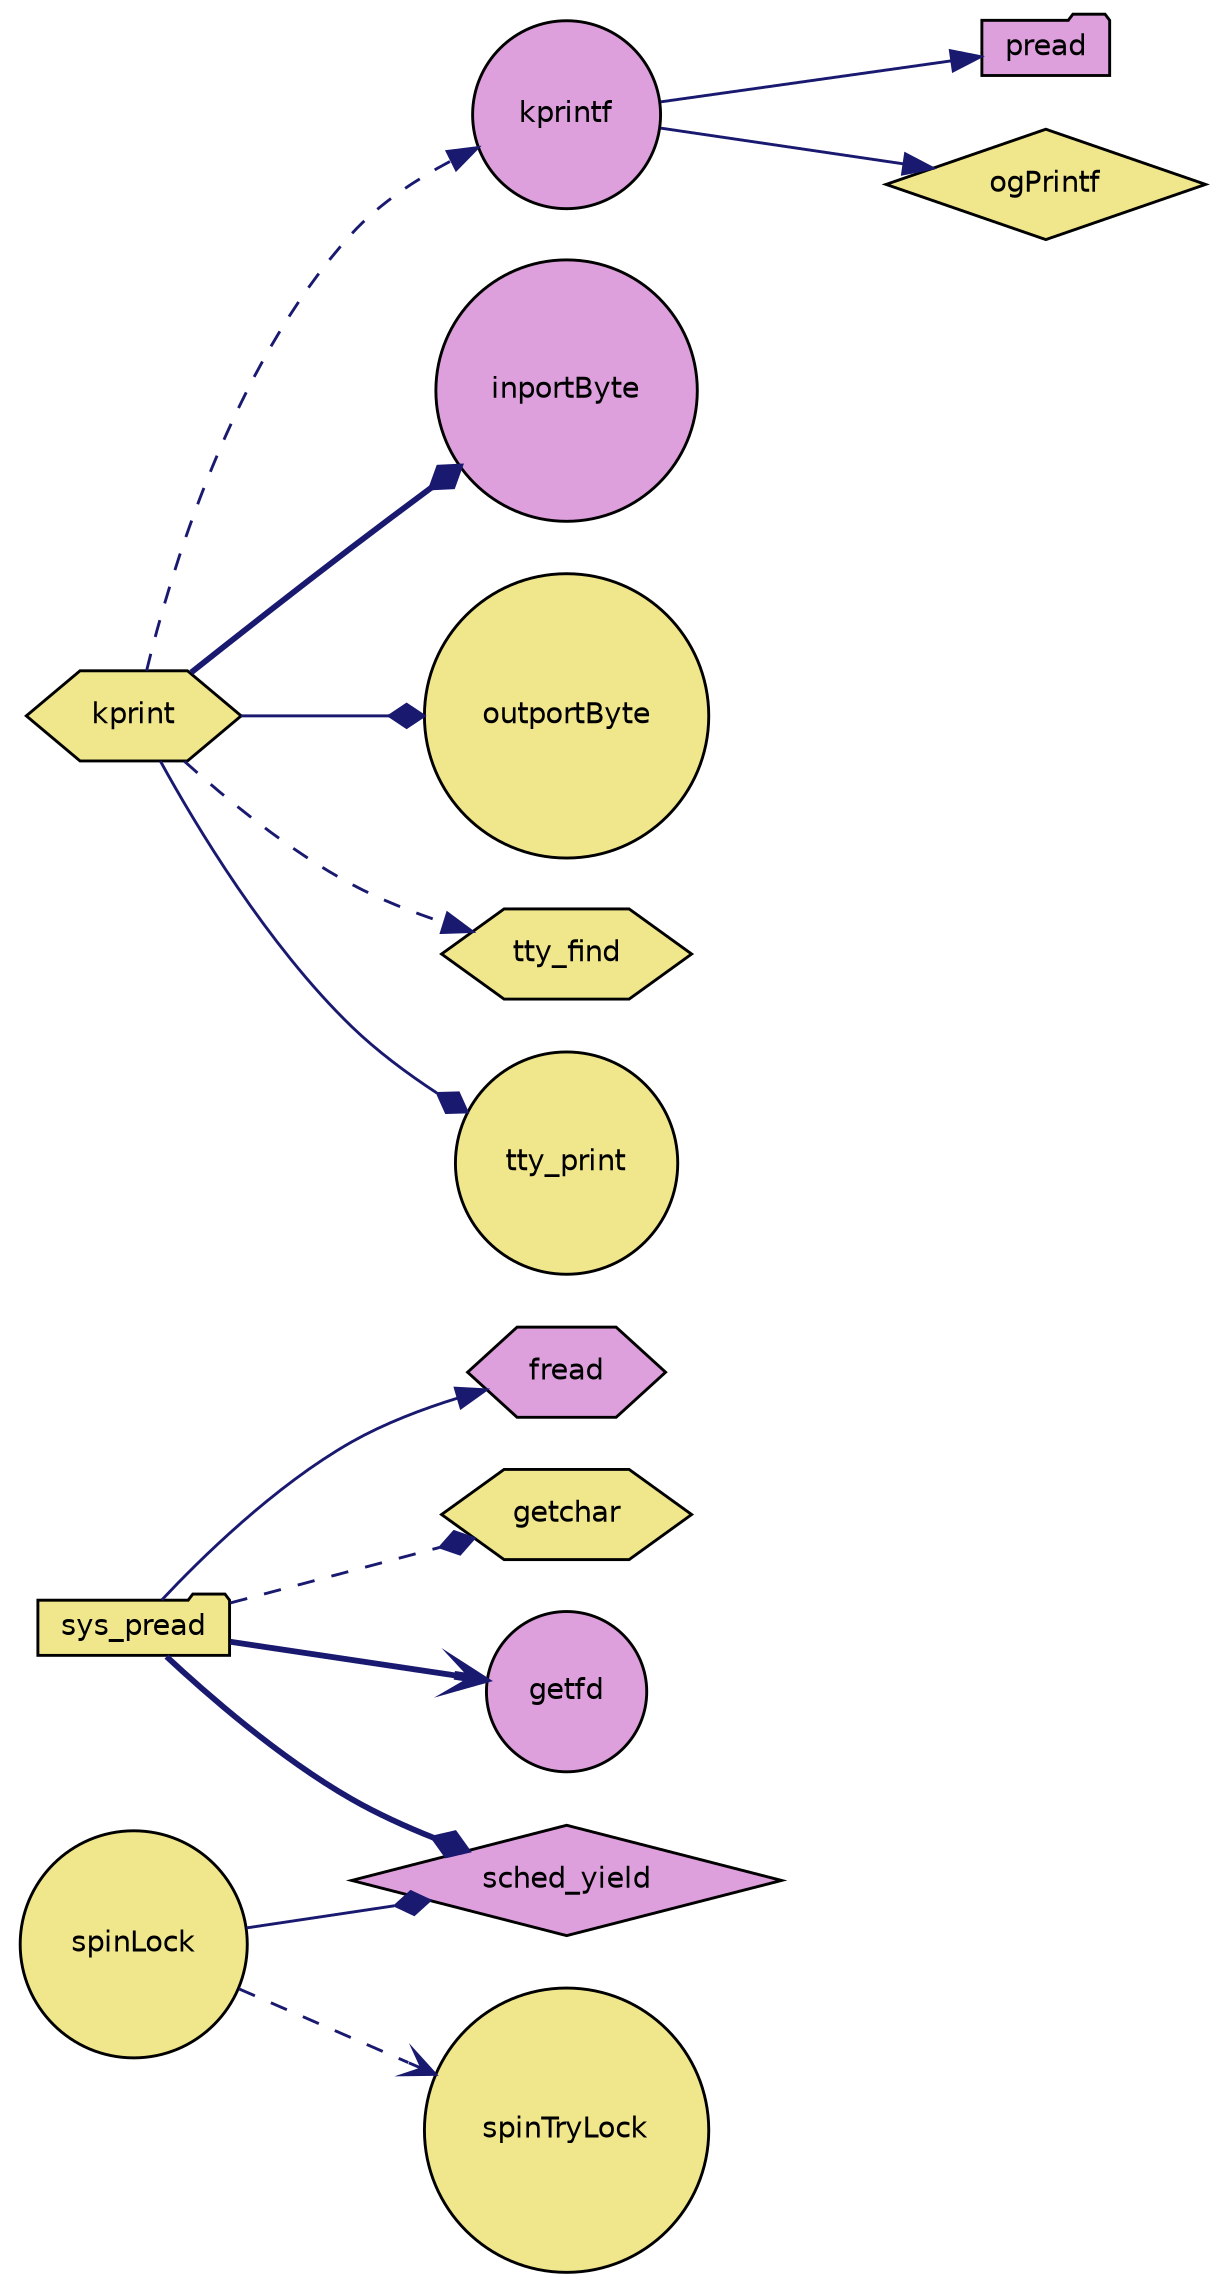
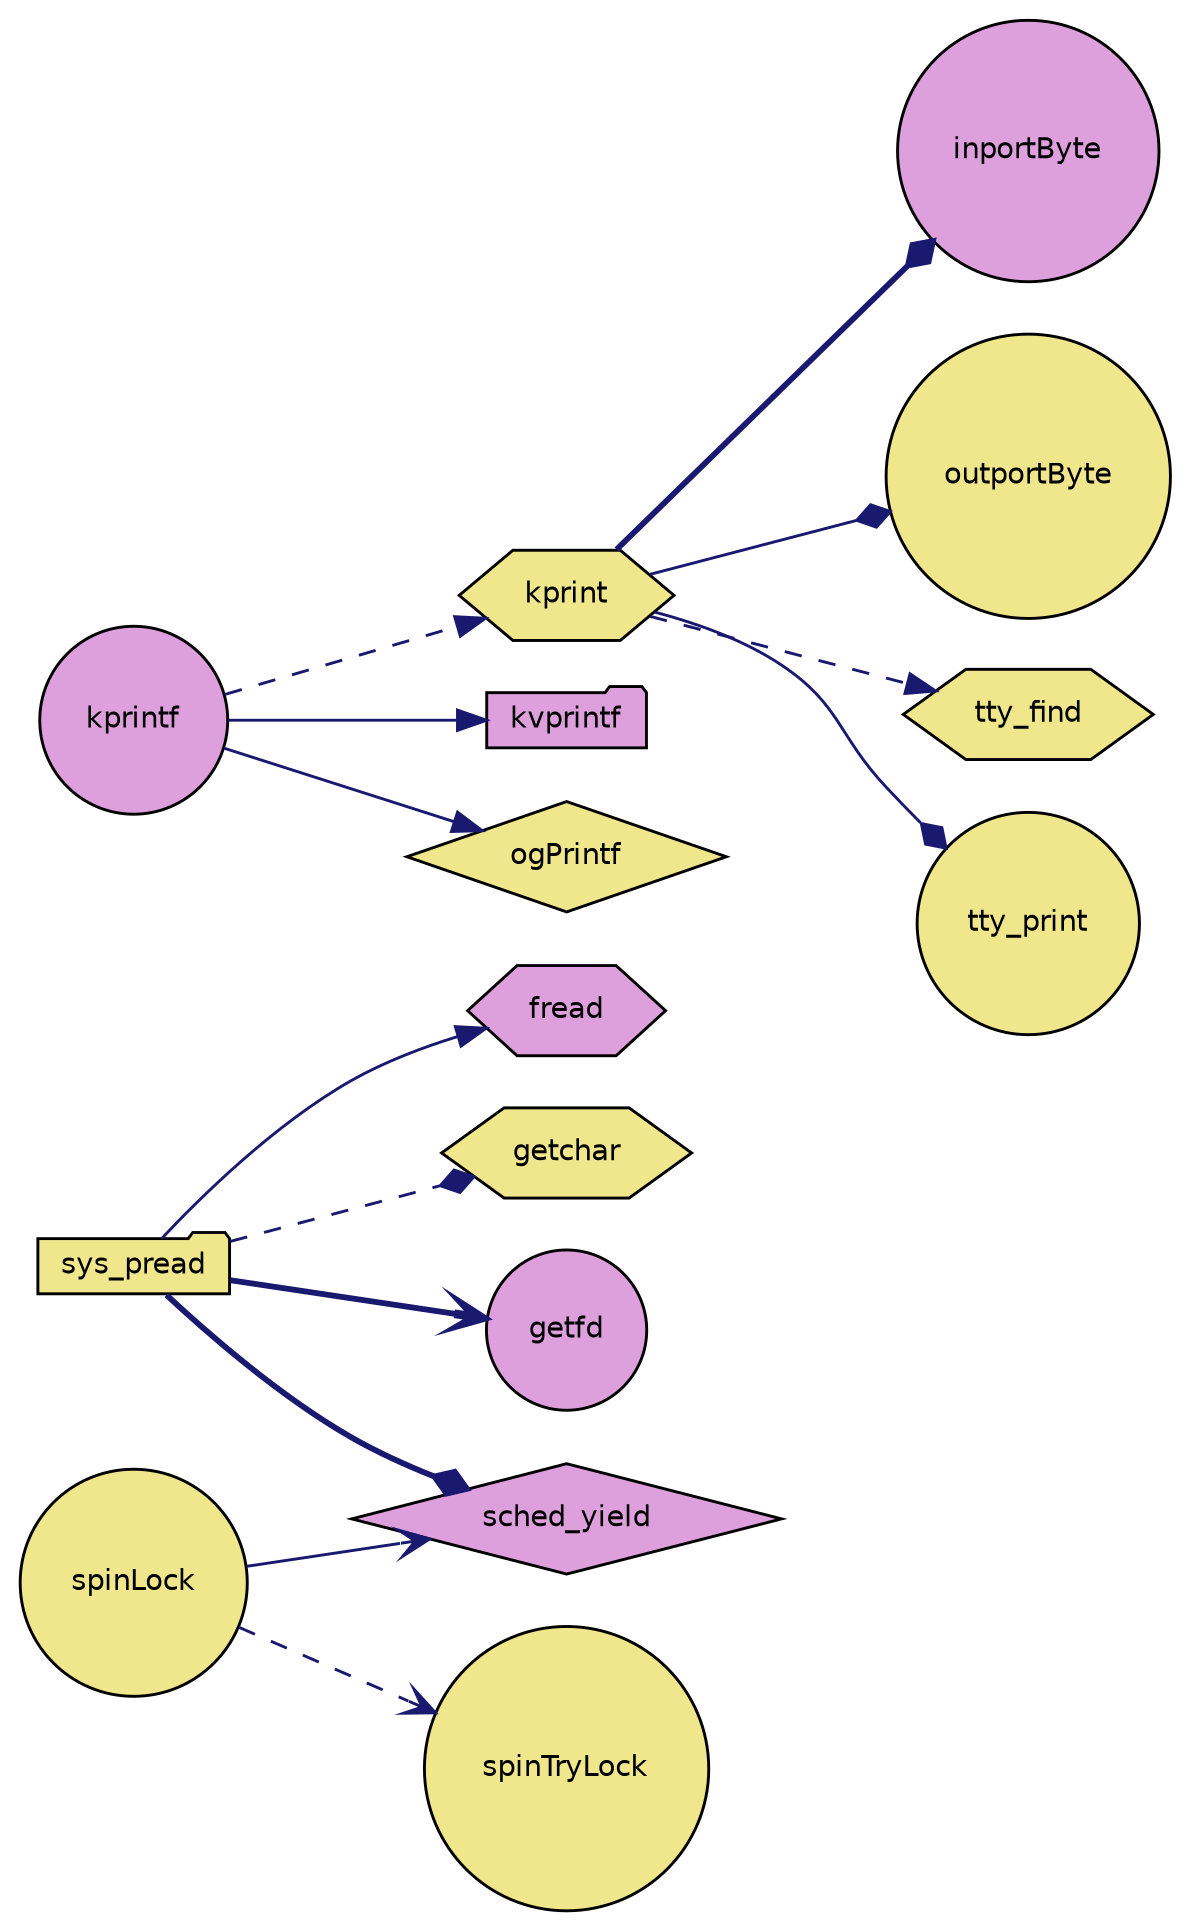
node "pread": label "pread" -> "kvprintf"
edge "kprint" -> "kprintf": reversed
edge "spinLock" -> "sched_yield": arrowhead diamond -> vee
